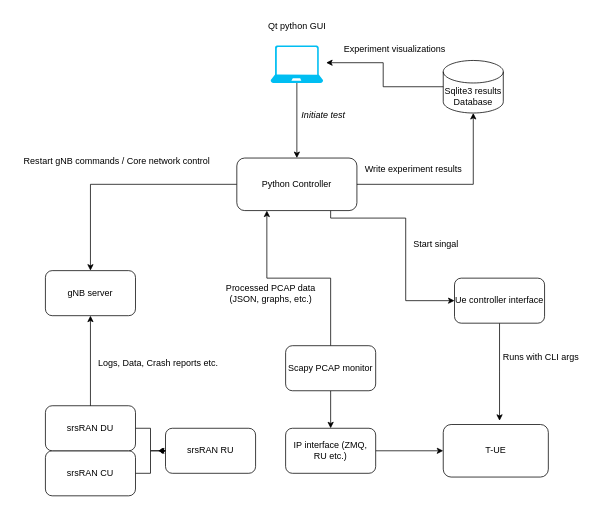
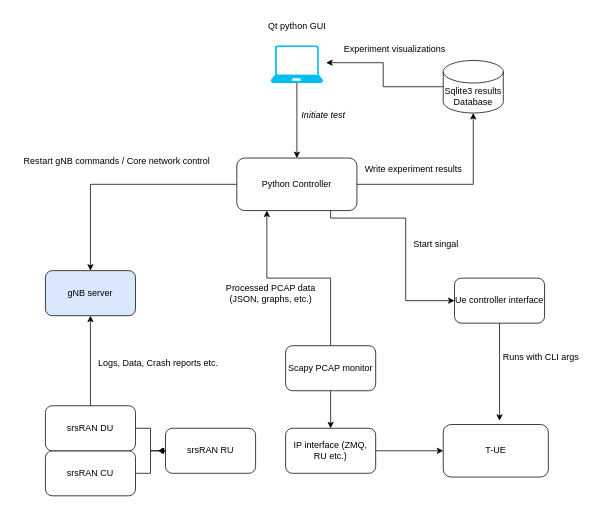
node "gNB server": fillcolor #ffffff -> #dae8fc
